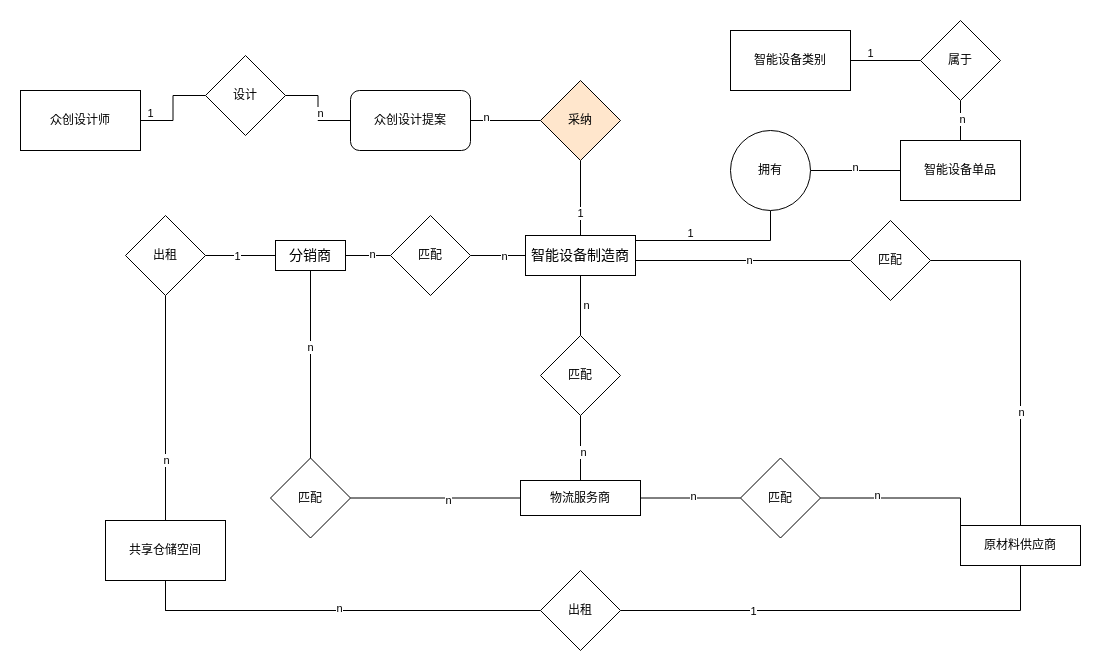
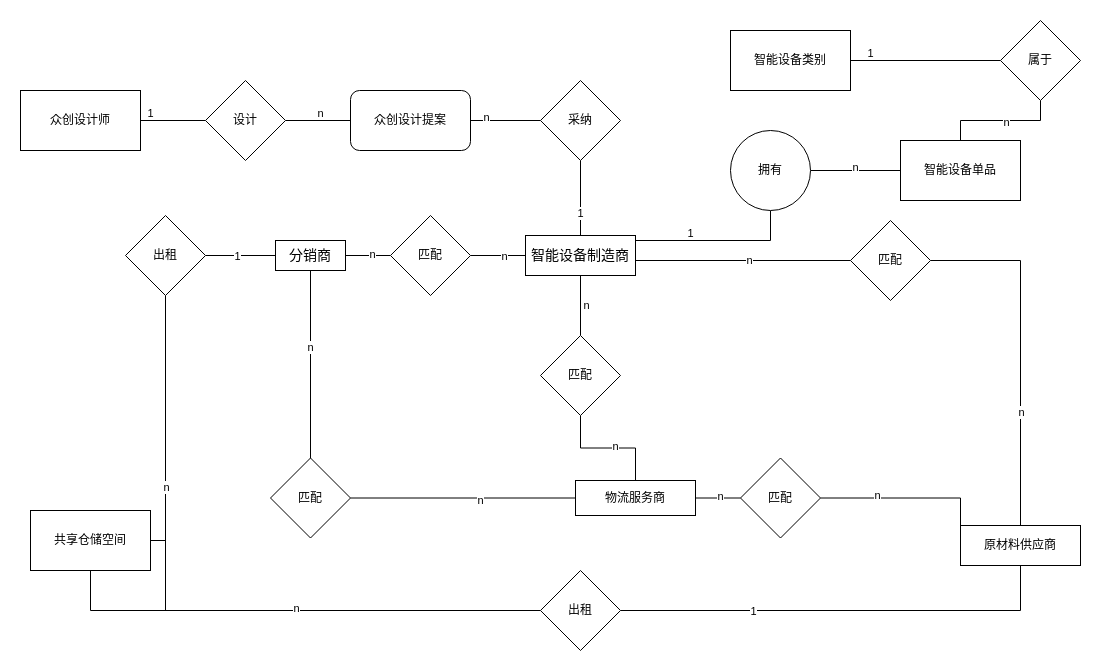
node "属于": moved (961, 61) -> (1041, 61)
node "设计": moved (246, 96) -> (246, 121)
node "采纳": fillcolor #ffe6cc -> #ffffff
node "物流服务商": moved (581, 498) -> (636, 498)
node "共享仓储空间": moved (166, 551) -> (91, 541)
